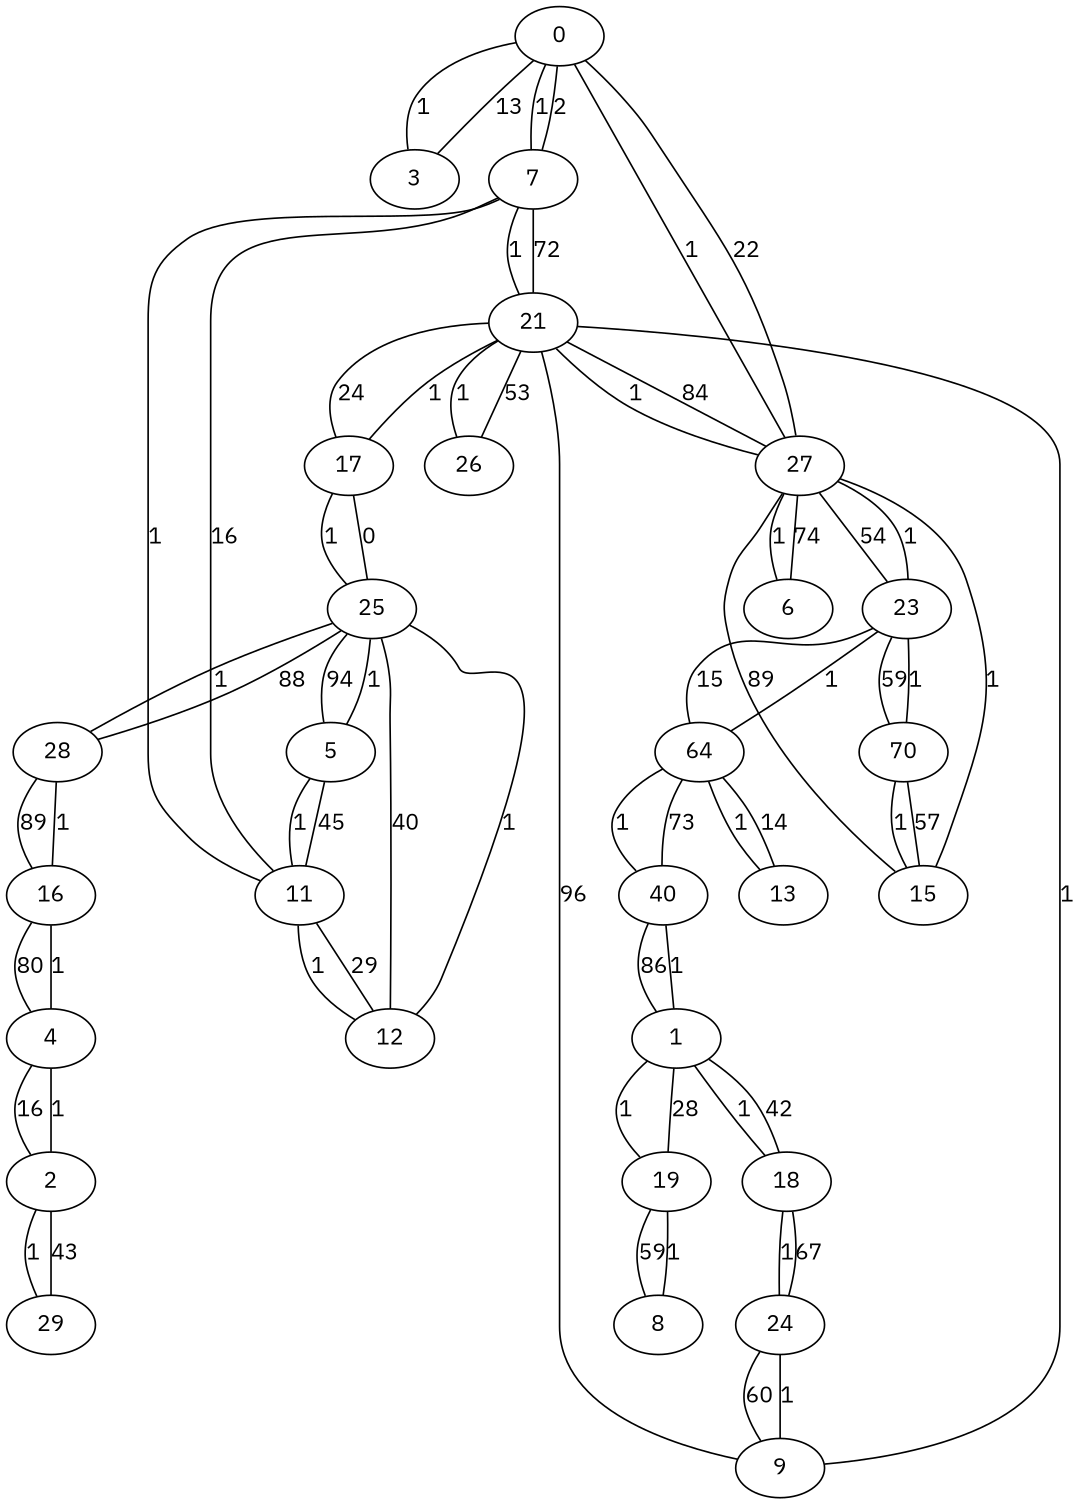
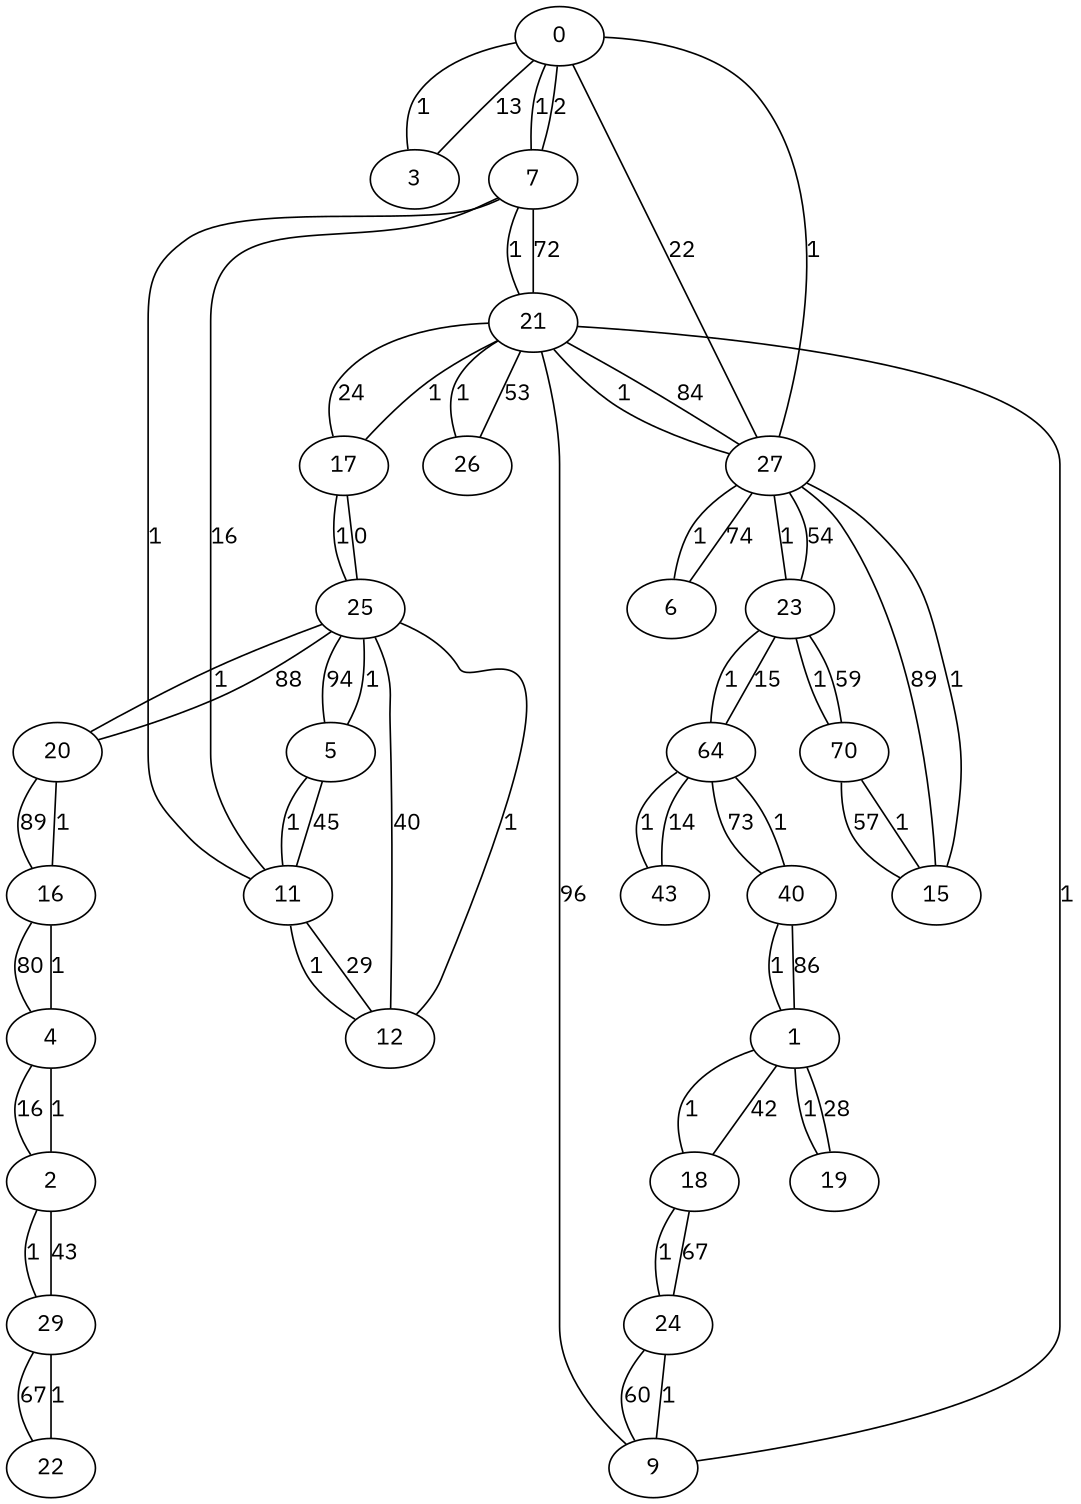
node "28": label "28" -> "20"
node "13": label "13" -> "43"
node "8": removed
node "22": added
